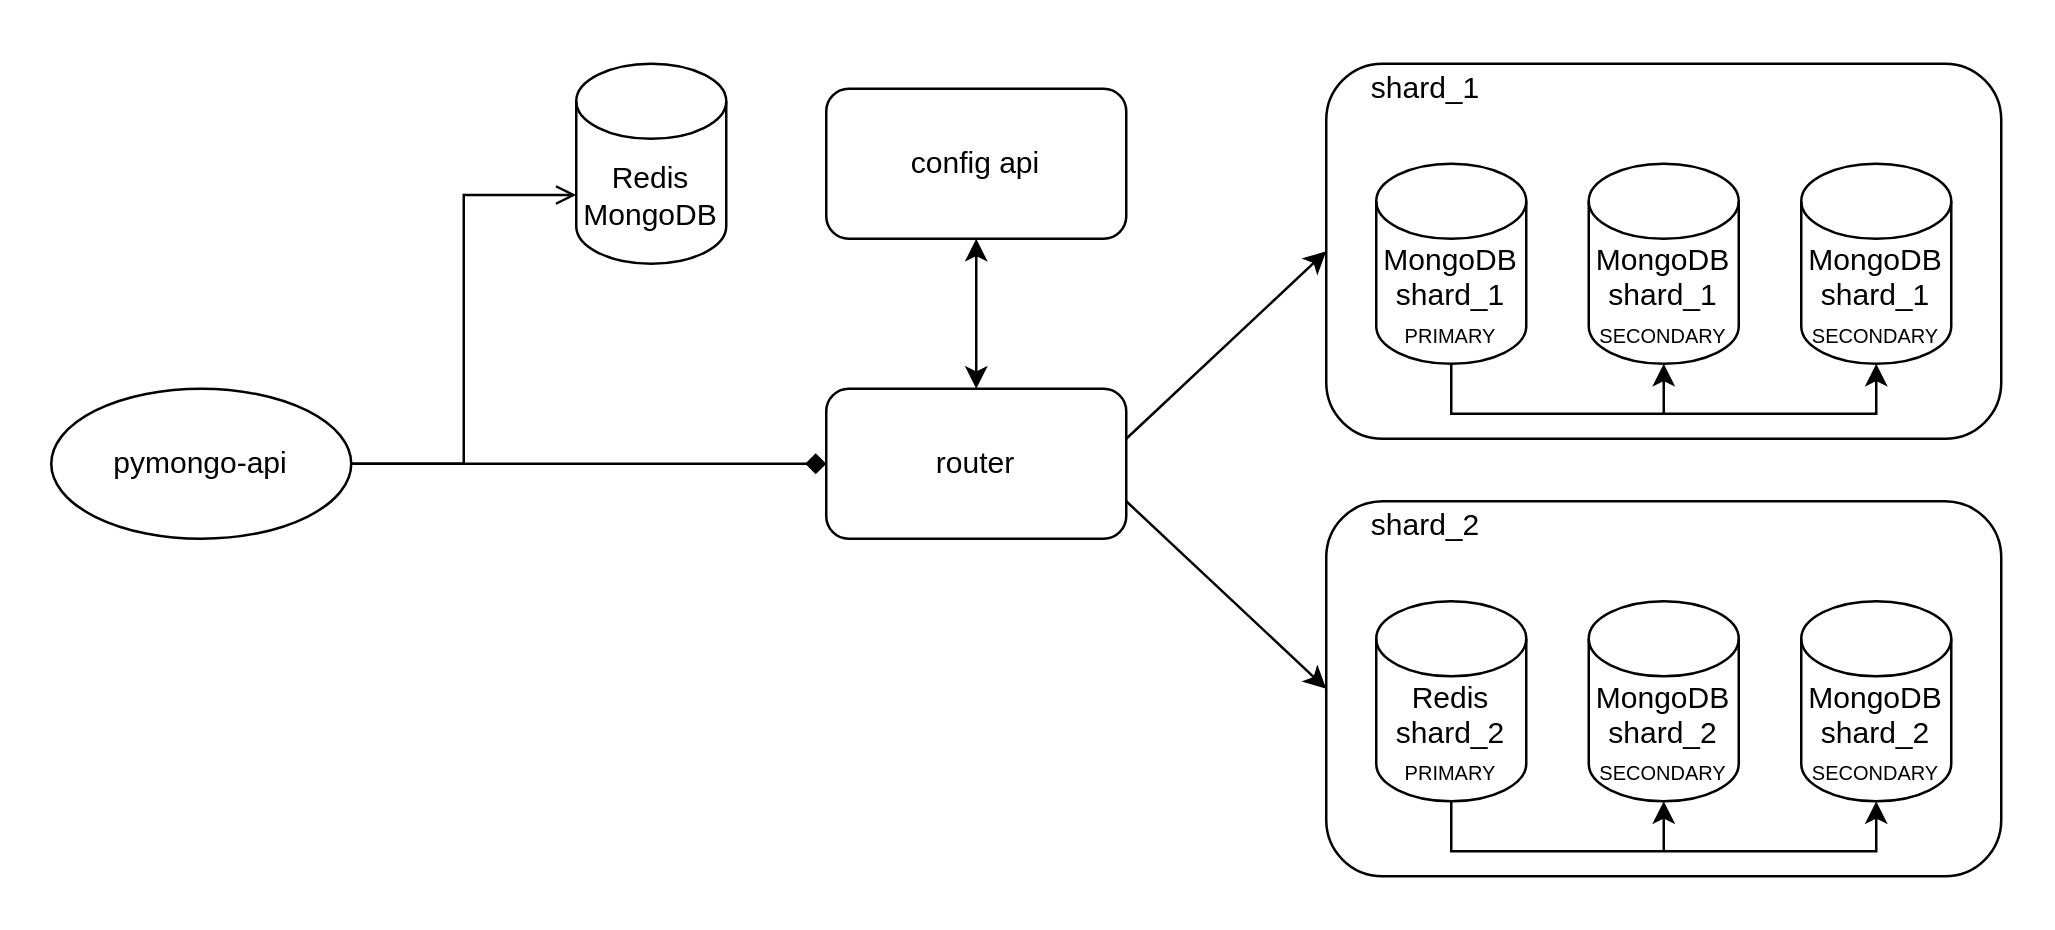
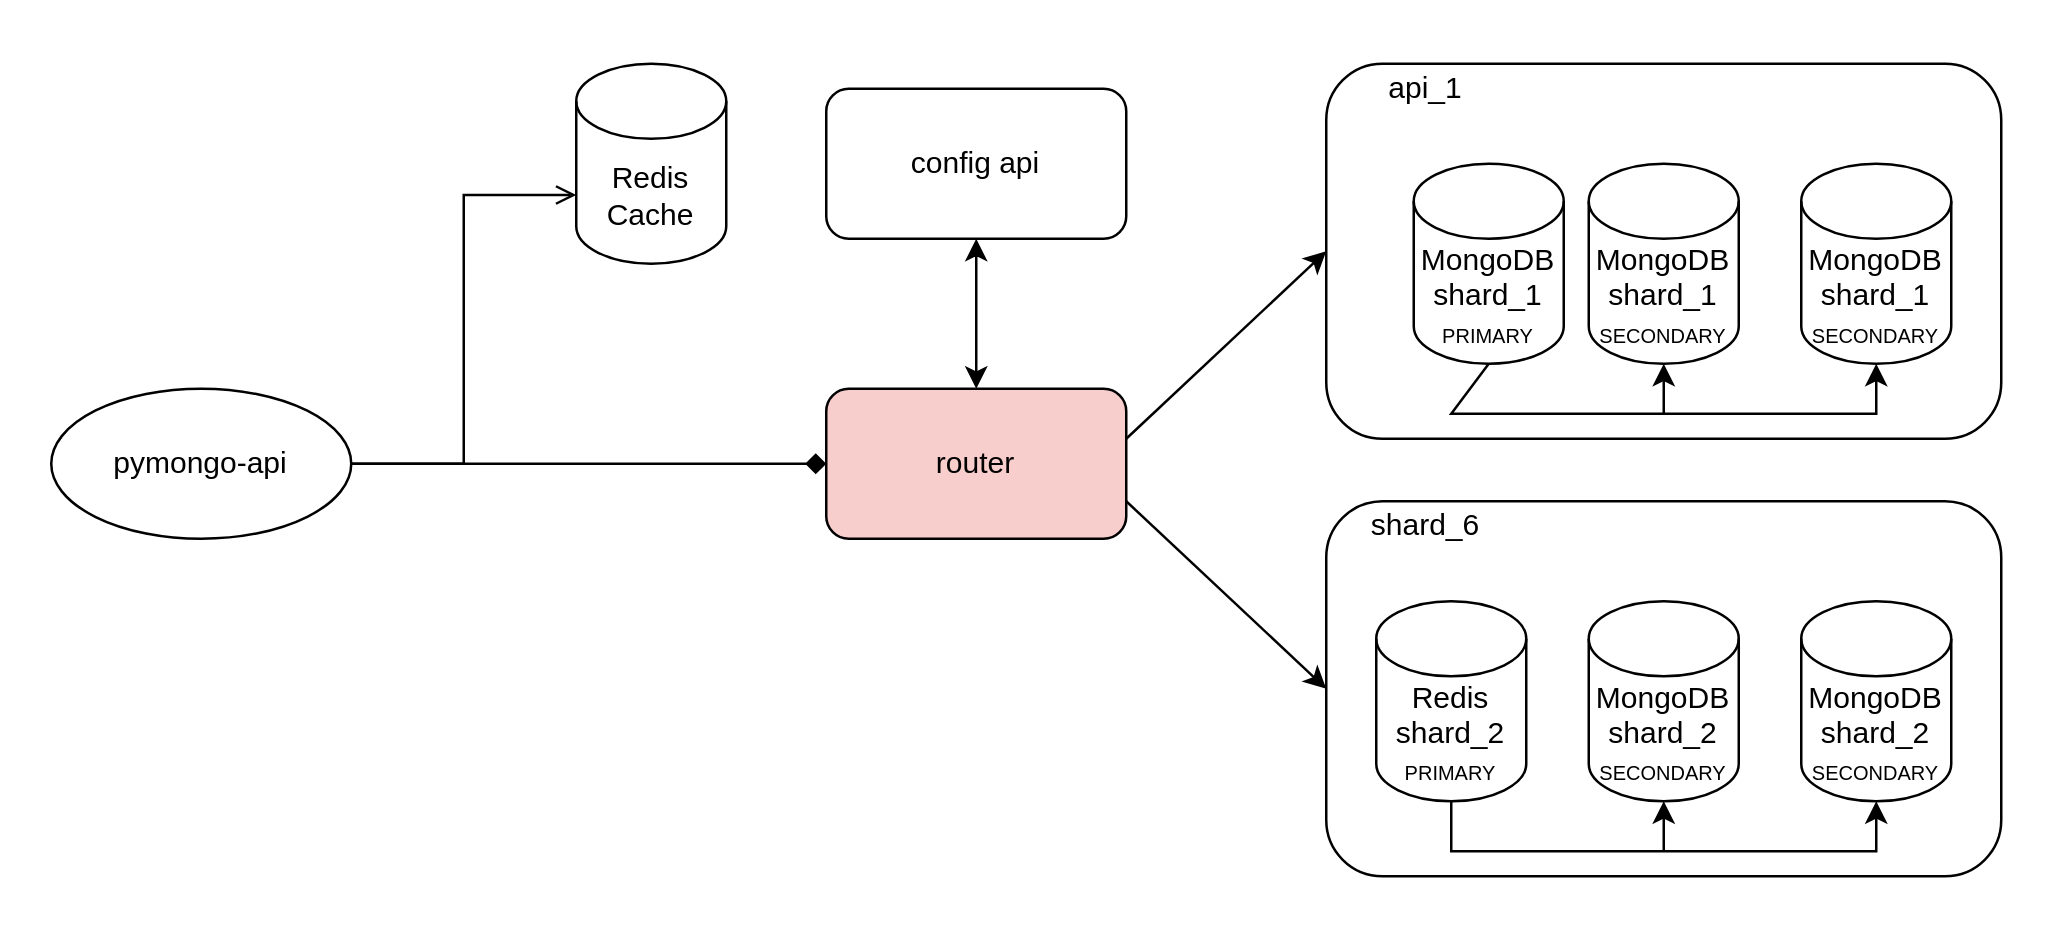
node "shard_1": label "shard_1" -> "api_1"
node "Redis MongoDB": label "Redis MongoDB" -> "Redis Cache"
node "MongoDB shard_1 PRIMARY": moved (1451, 264) -> (1489, 264)
node "router": fillcolor #ffffff -> #f8cecc
node "shard_2": label "shard_2" -> "shard_6"
